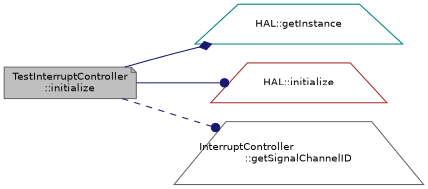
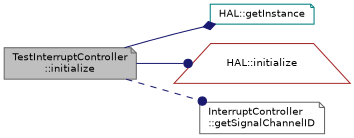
node "HAL::getInstance": shape trapezium -> note
node "InterruptController ::getSignalChannelID": shape trapezium -> note
